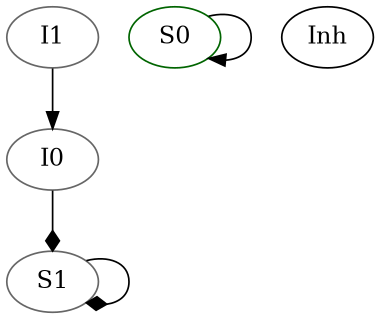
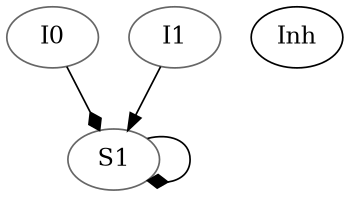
node "S0": removed
edge "I1" -> "I0": now "I1" -> "S1"
